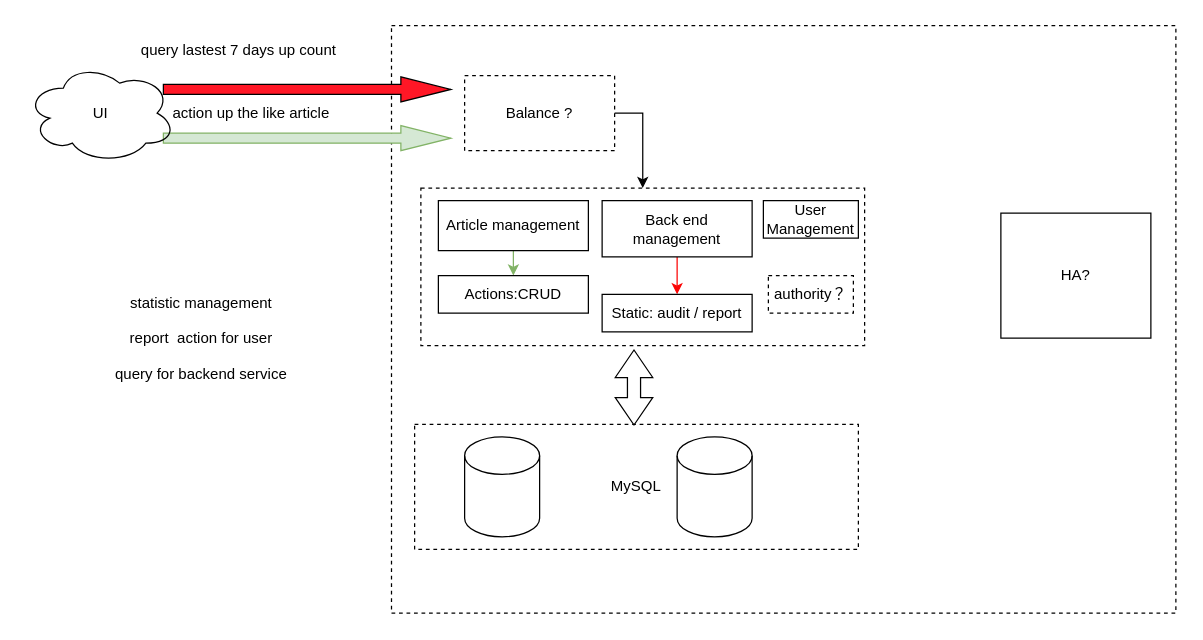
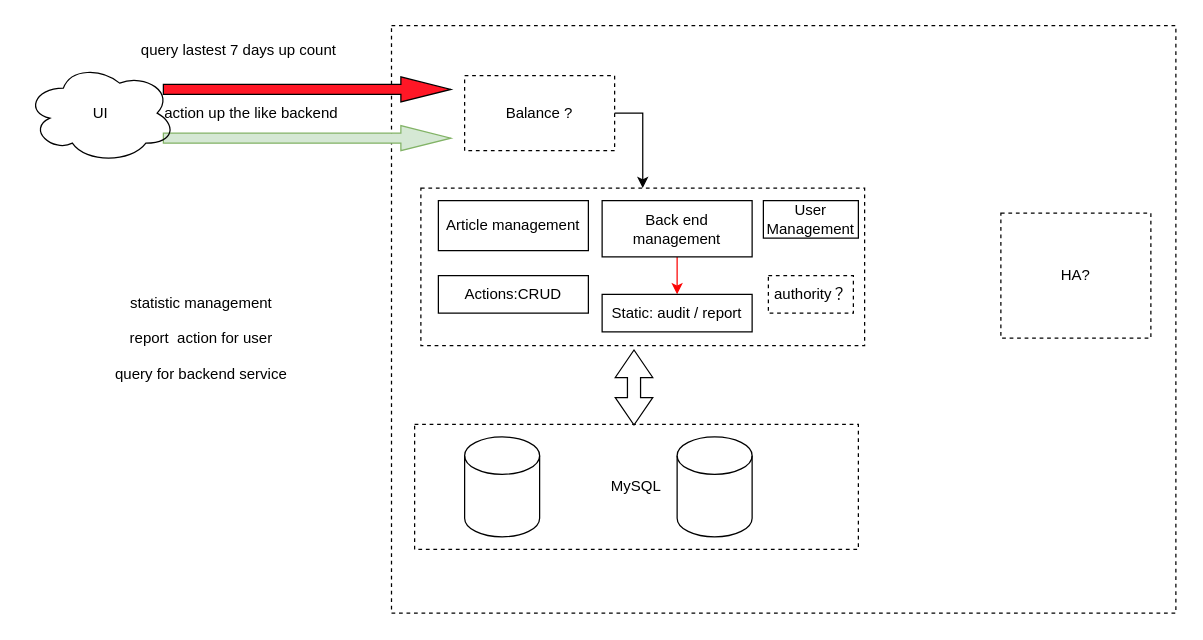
node "action up the like article": label "action up the like article" -> "action up the like backend"
edge "Article management" -> "Actions:CRUD": removed
node "HA?": style solid -> dashed
